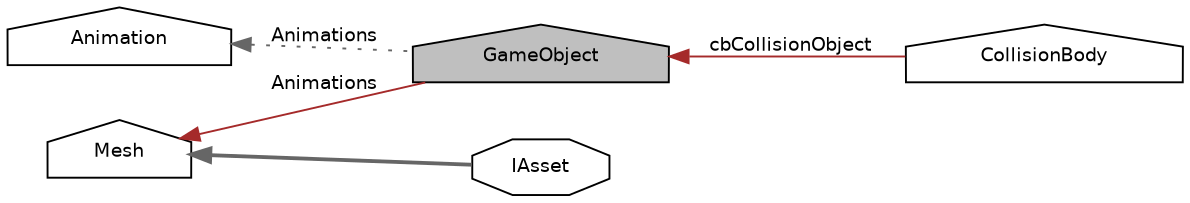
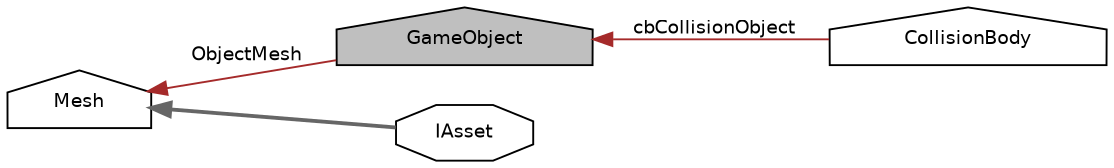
node "Animation": removed
edge "GameObject" -> "Mesh": label " Animations" -> " ObjectMesh"
